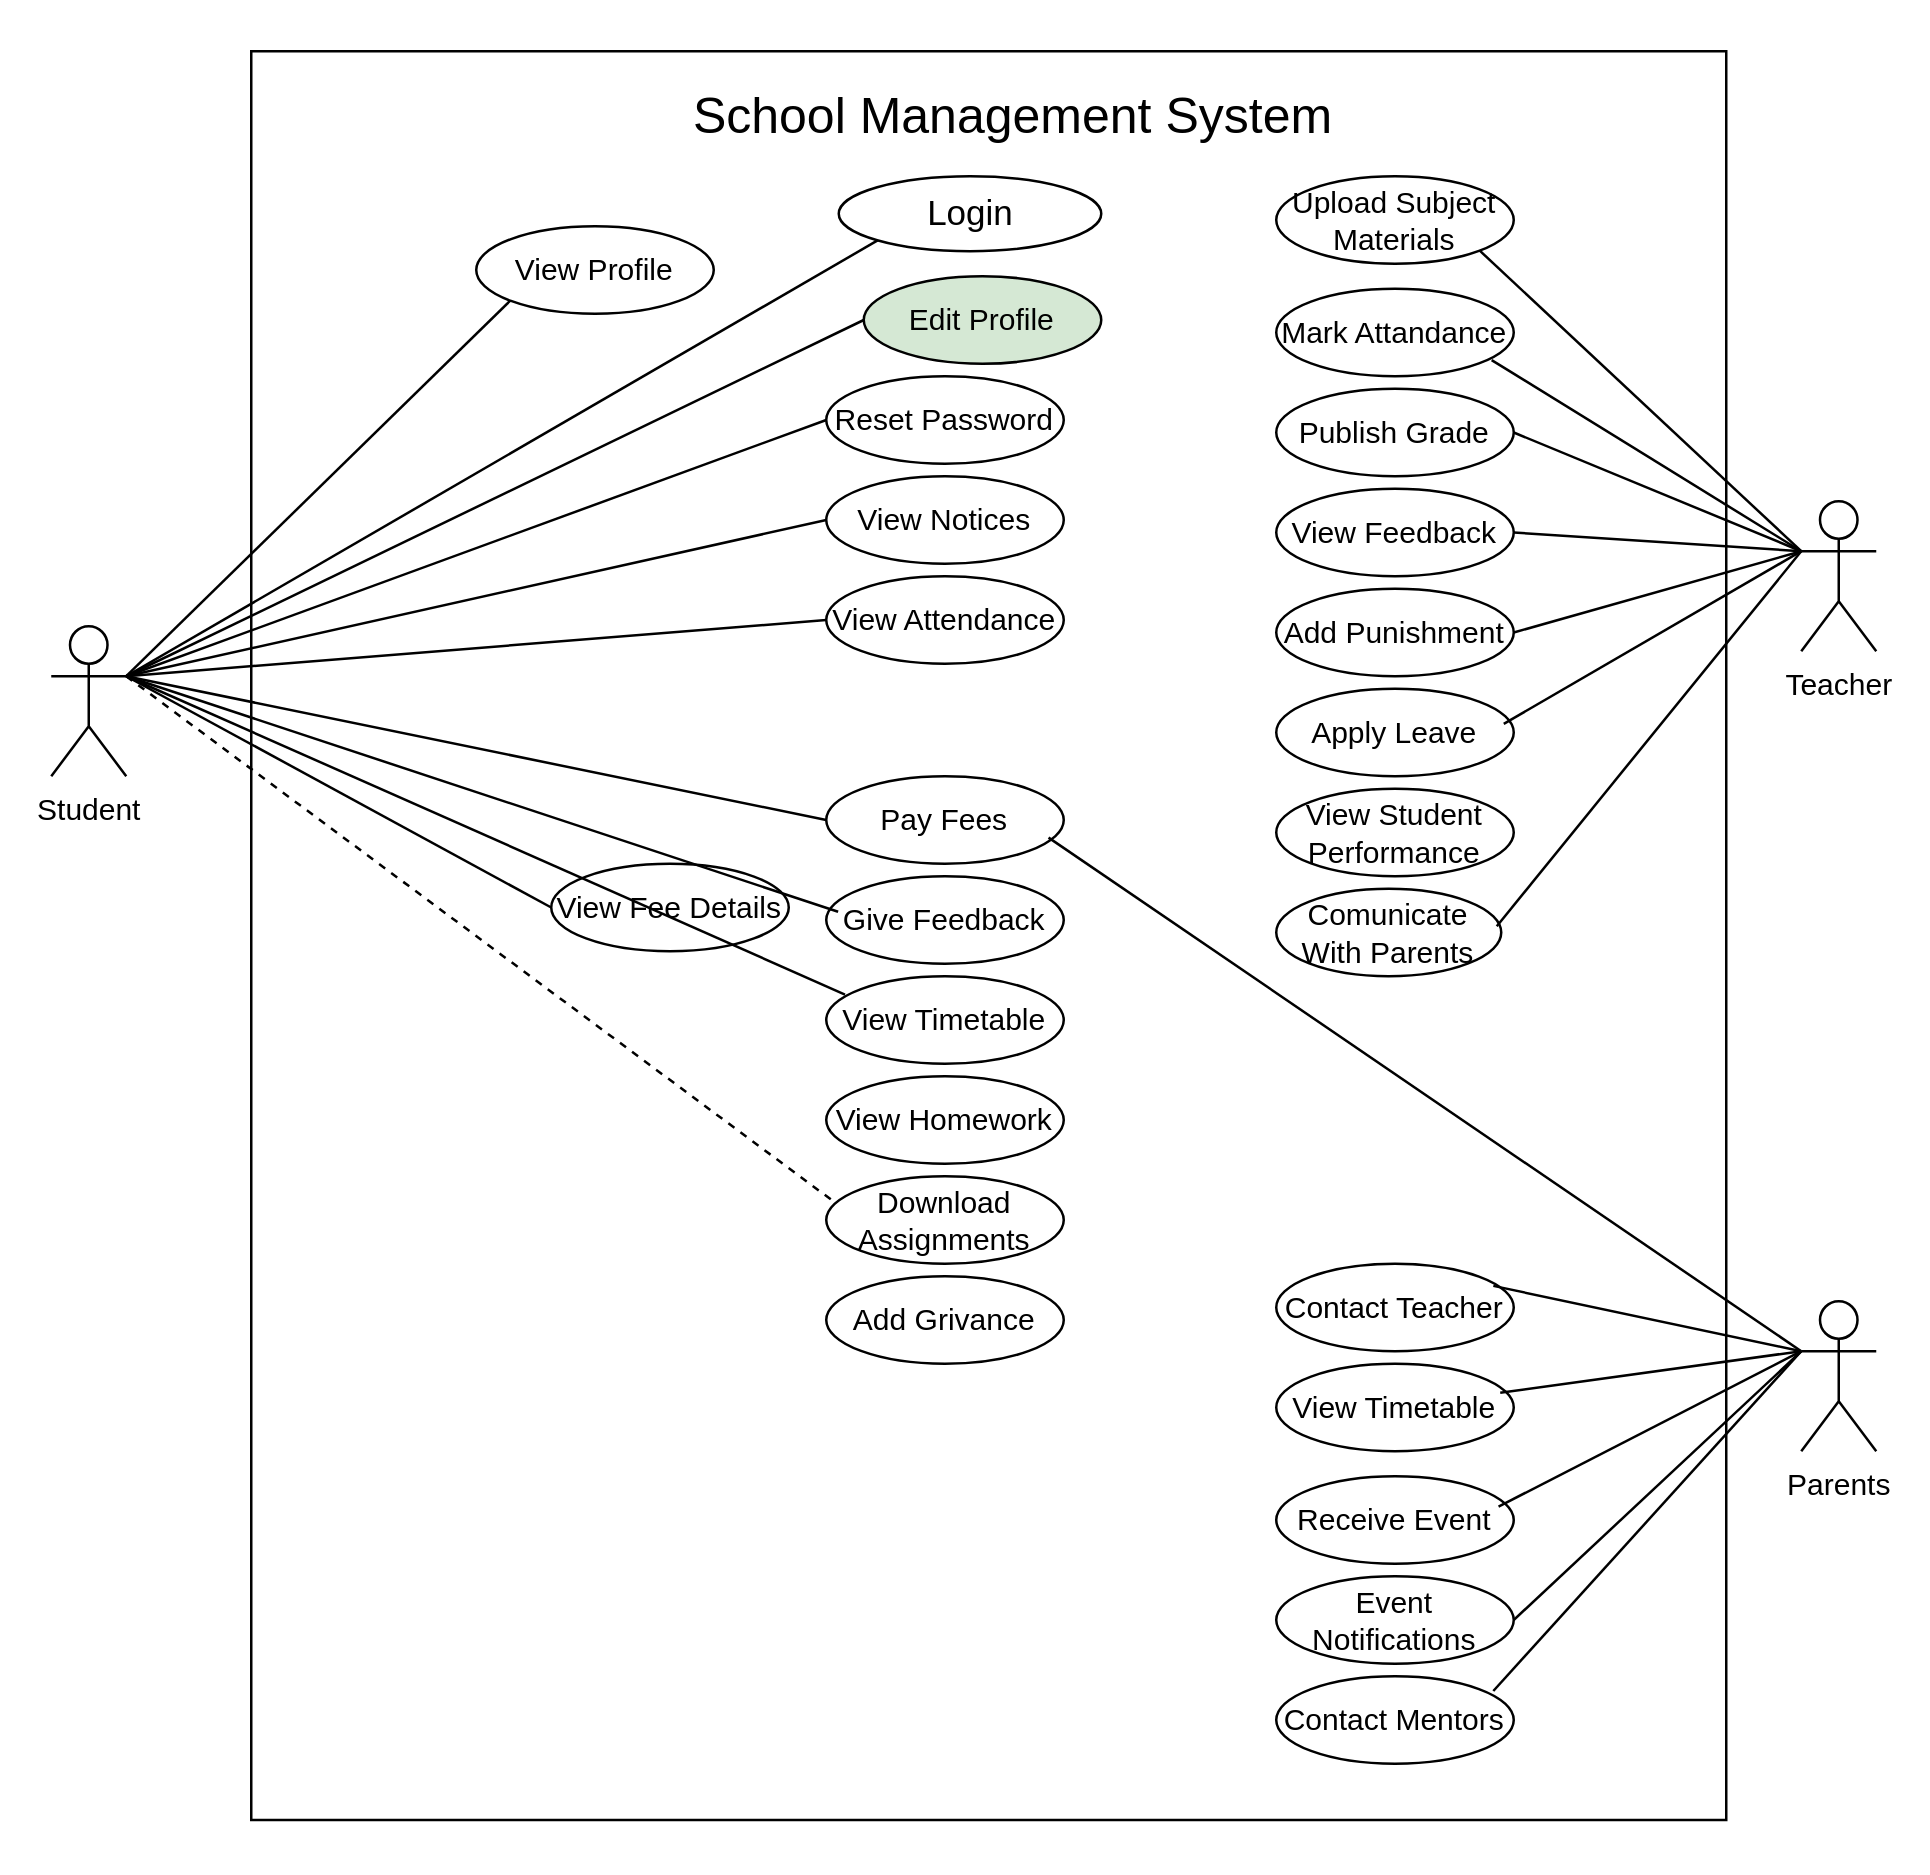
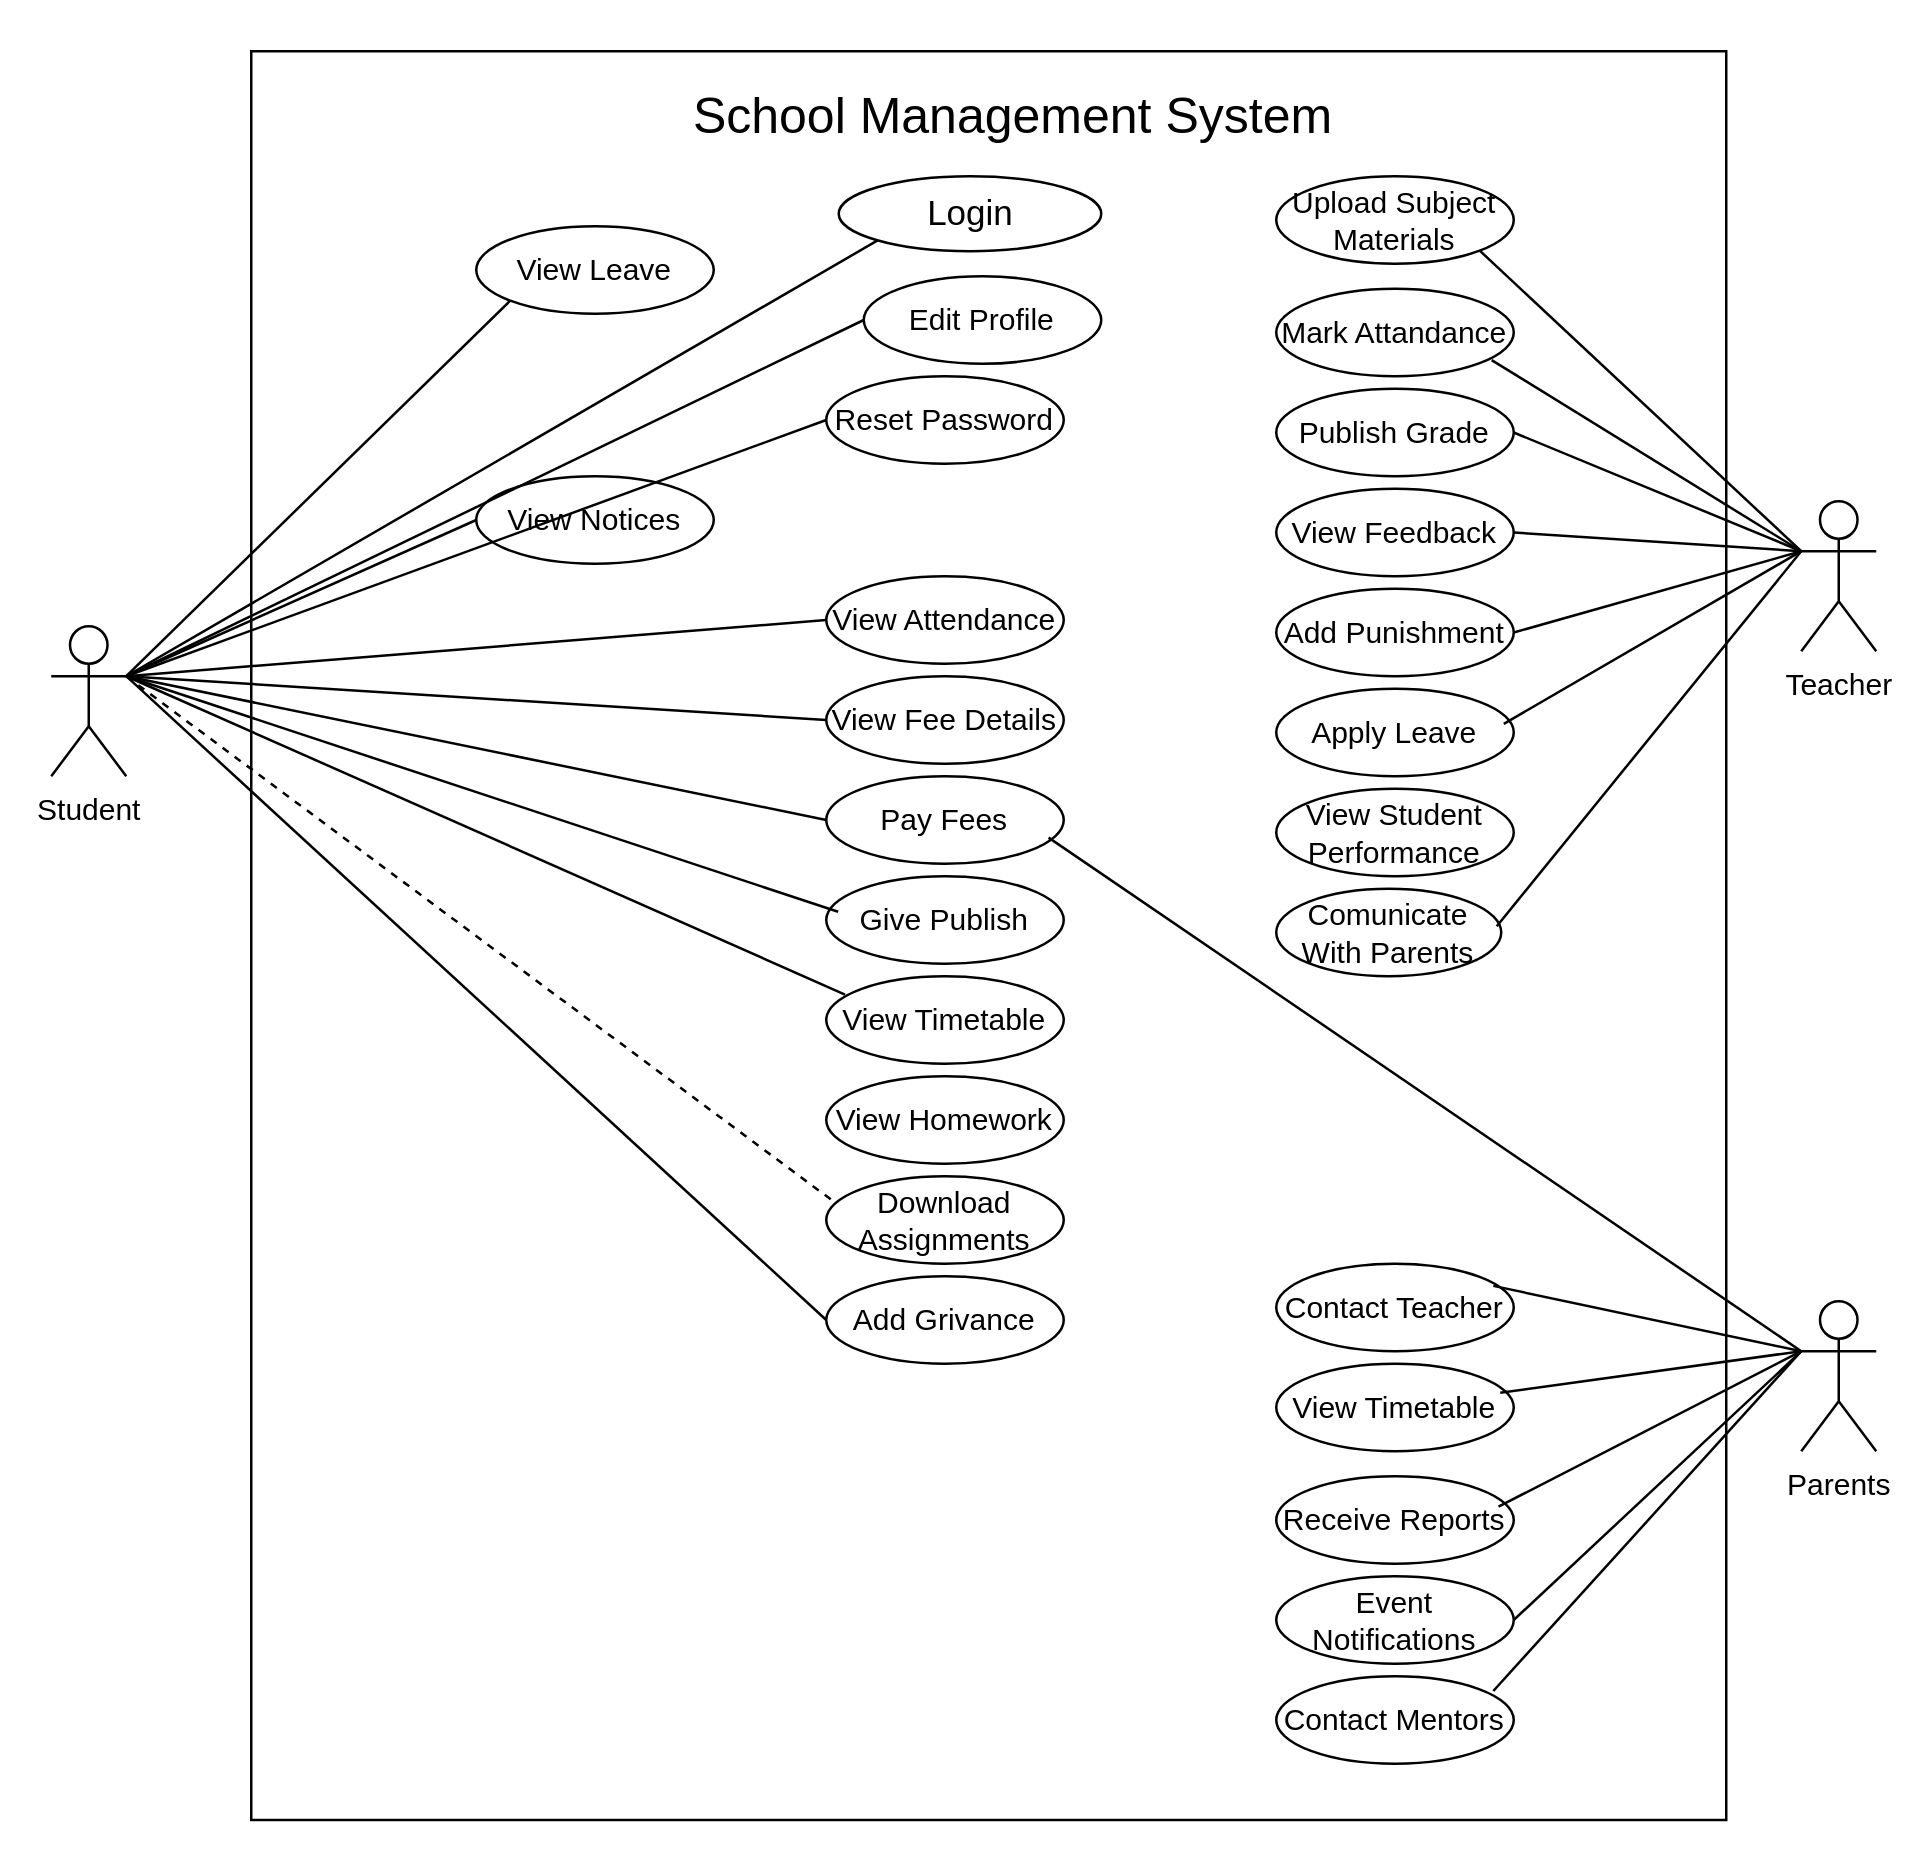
node "View Profile": label "View Profile" -> "View Leave"
node "Edit Profile": fillcolor #d5e8d4 -> #ffffff
node "View Notices": moved (945, 520) -> (595, 520)
node "View Fee Details": moved (670, 908) -> (945, 720)
node "Give Feedback": label "Give Feedback" -> "Give Publish"
edge "Student" -- "Add Grivance": added
node "Receive Event": label "Receive Event" -> "Receive Reports"
